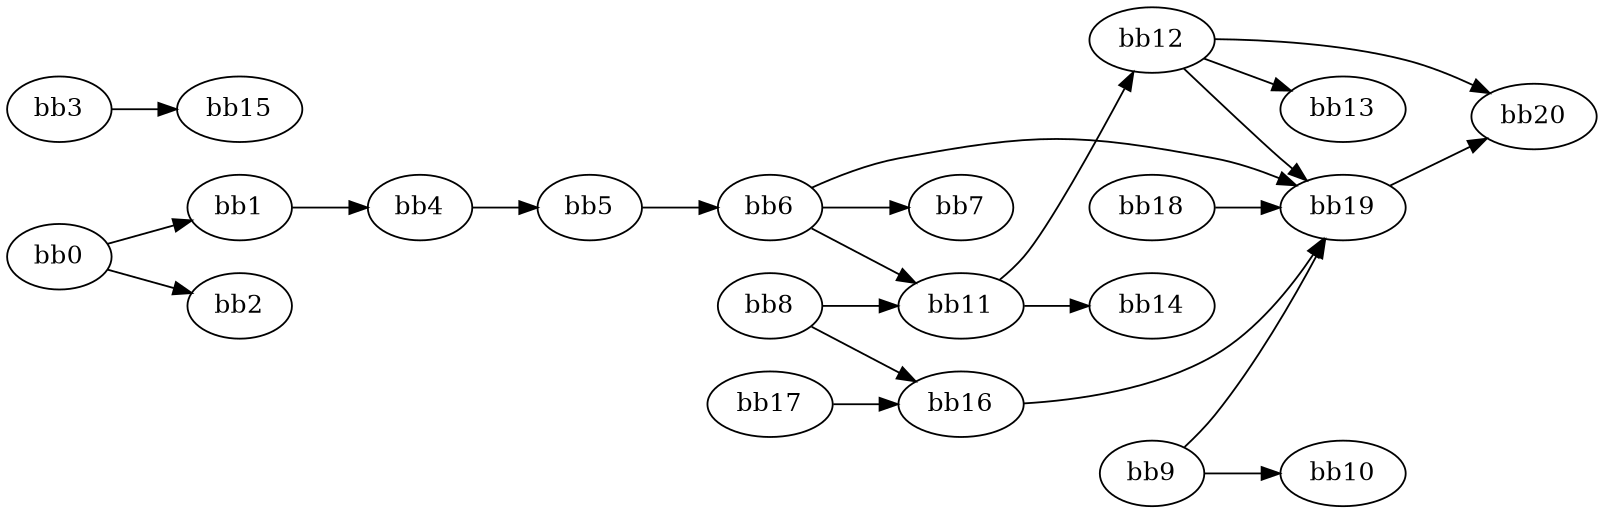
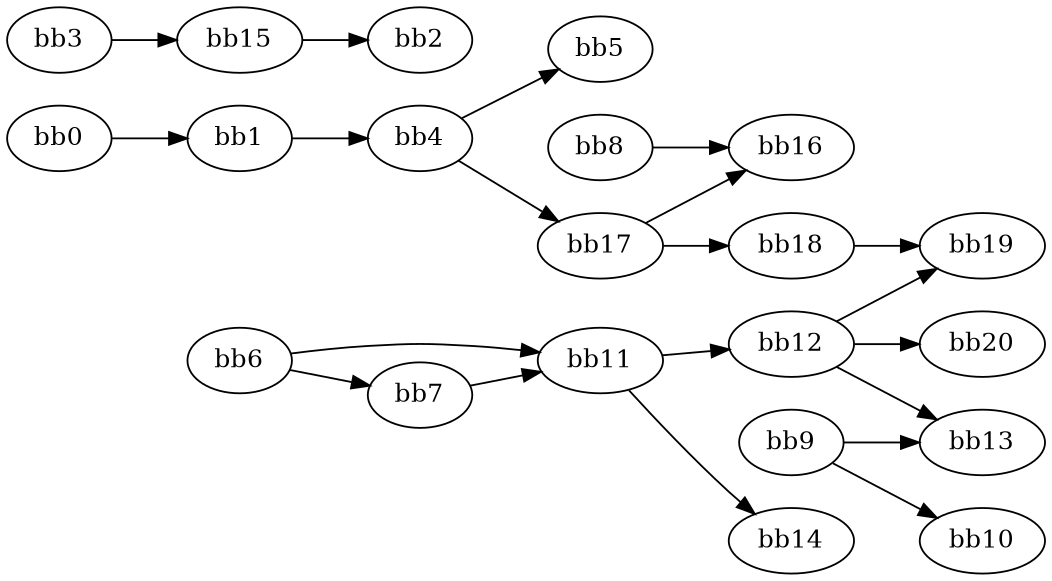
edge "bb6" -> "bb19": removed
edge "bb19" -> "bb20": removed
edge "bb4" -> "bb17": added
edge "bb5" -> "bb6": removed
edge "bb17" -> "bb18": added
edge "bb0" -> "bb2": now "bb15" -> "bb2"
edge "bb8" -> "bb11": now "bb7" -> "bb11"
edge "bb9" -> "bb19": now "bb9" -> "bb13"
edge "bb16" -> "bb19": removed
